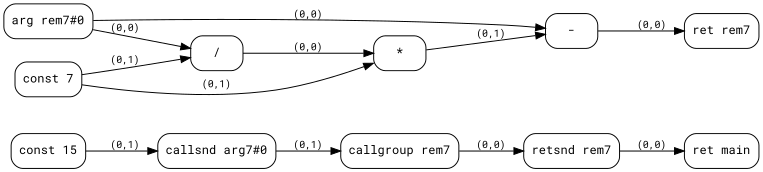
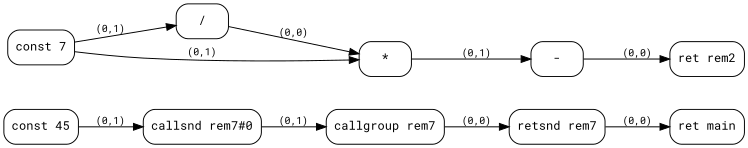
node "arg rem7#0": removed
node "ret rem7": label "ret rem7" -> "ret rem2"
node "const 15": label "const 15" -> "const 45"
node "callsnd arg7#0": label "callsnd arg7#0" -> "callsnd rem7#0"
